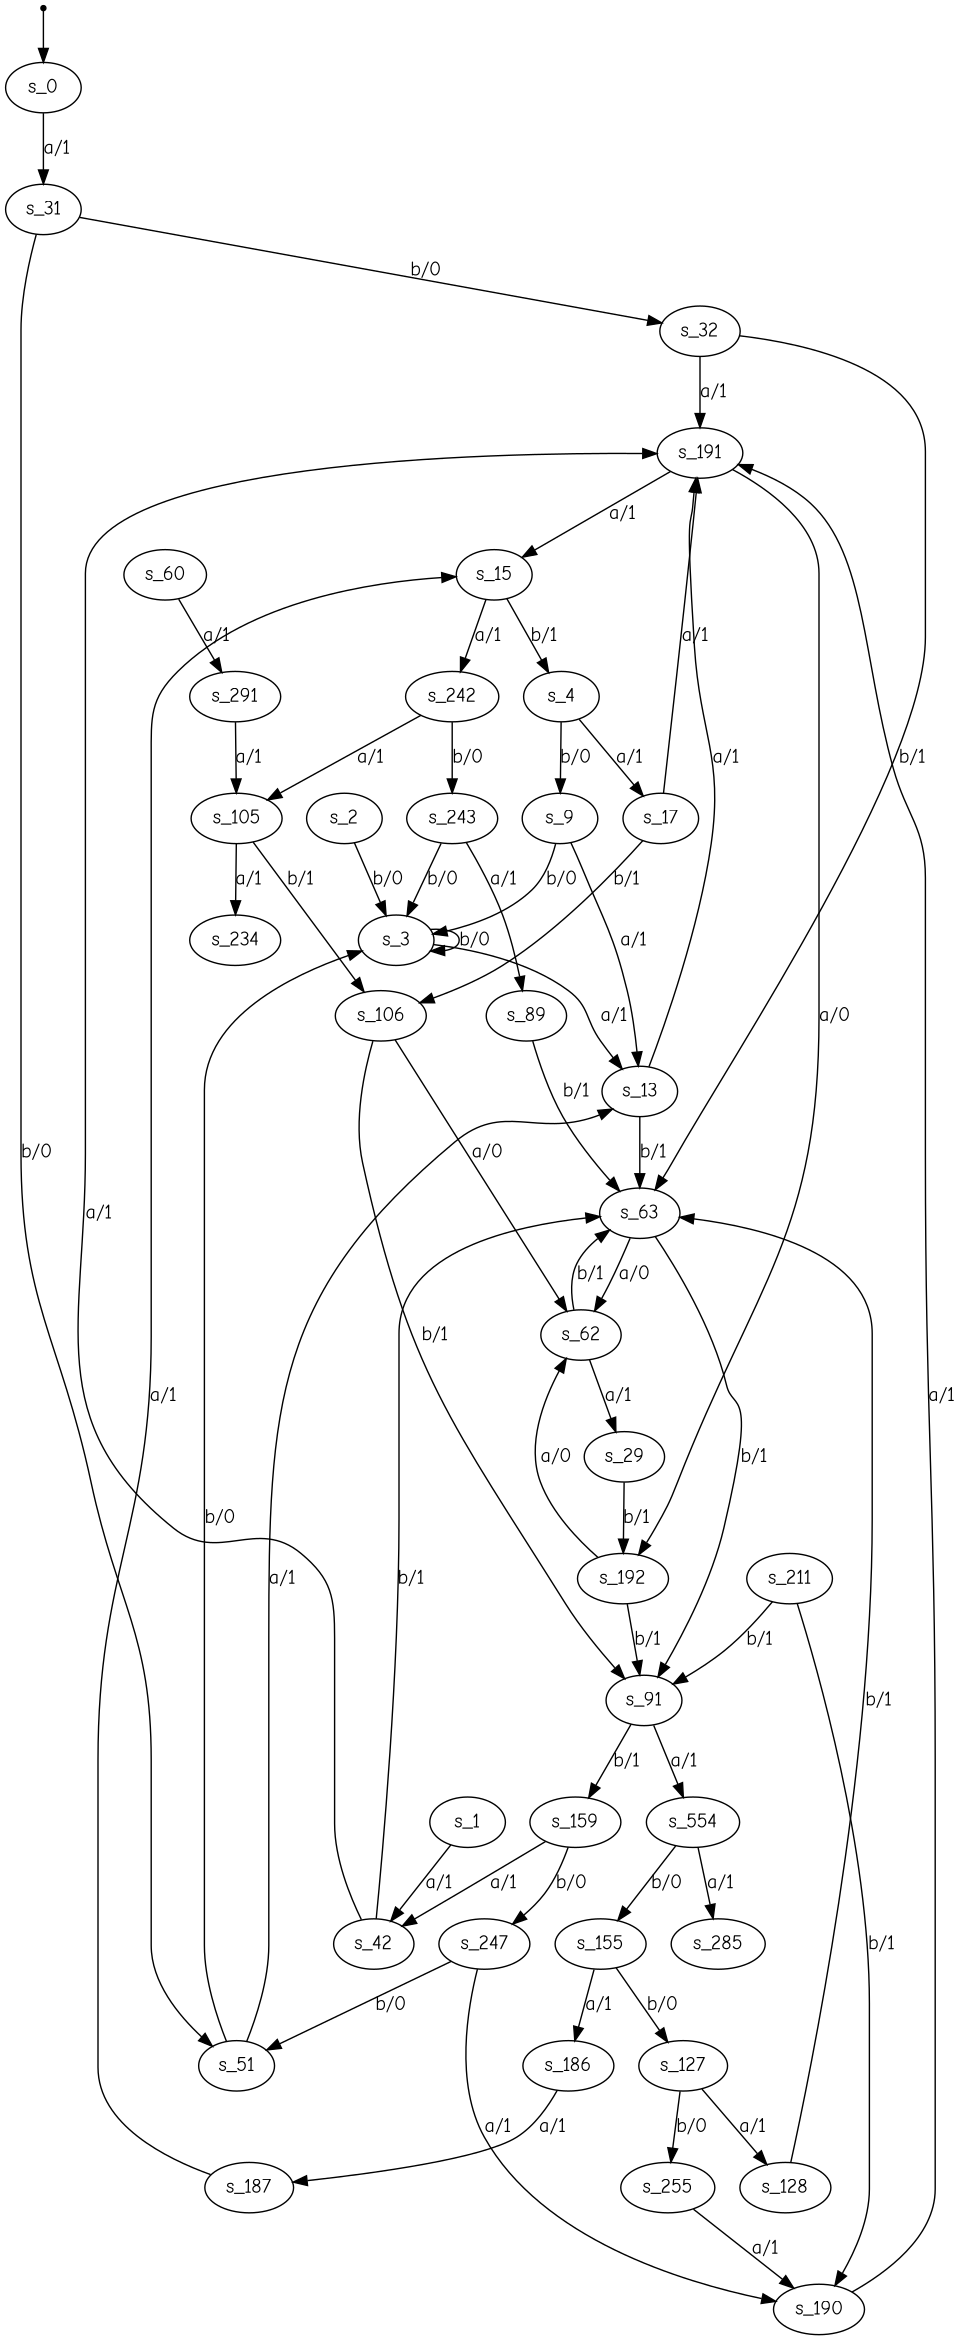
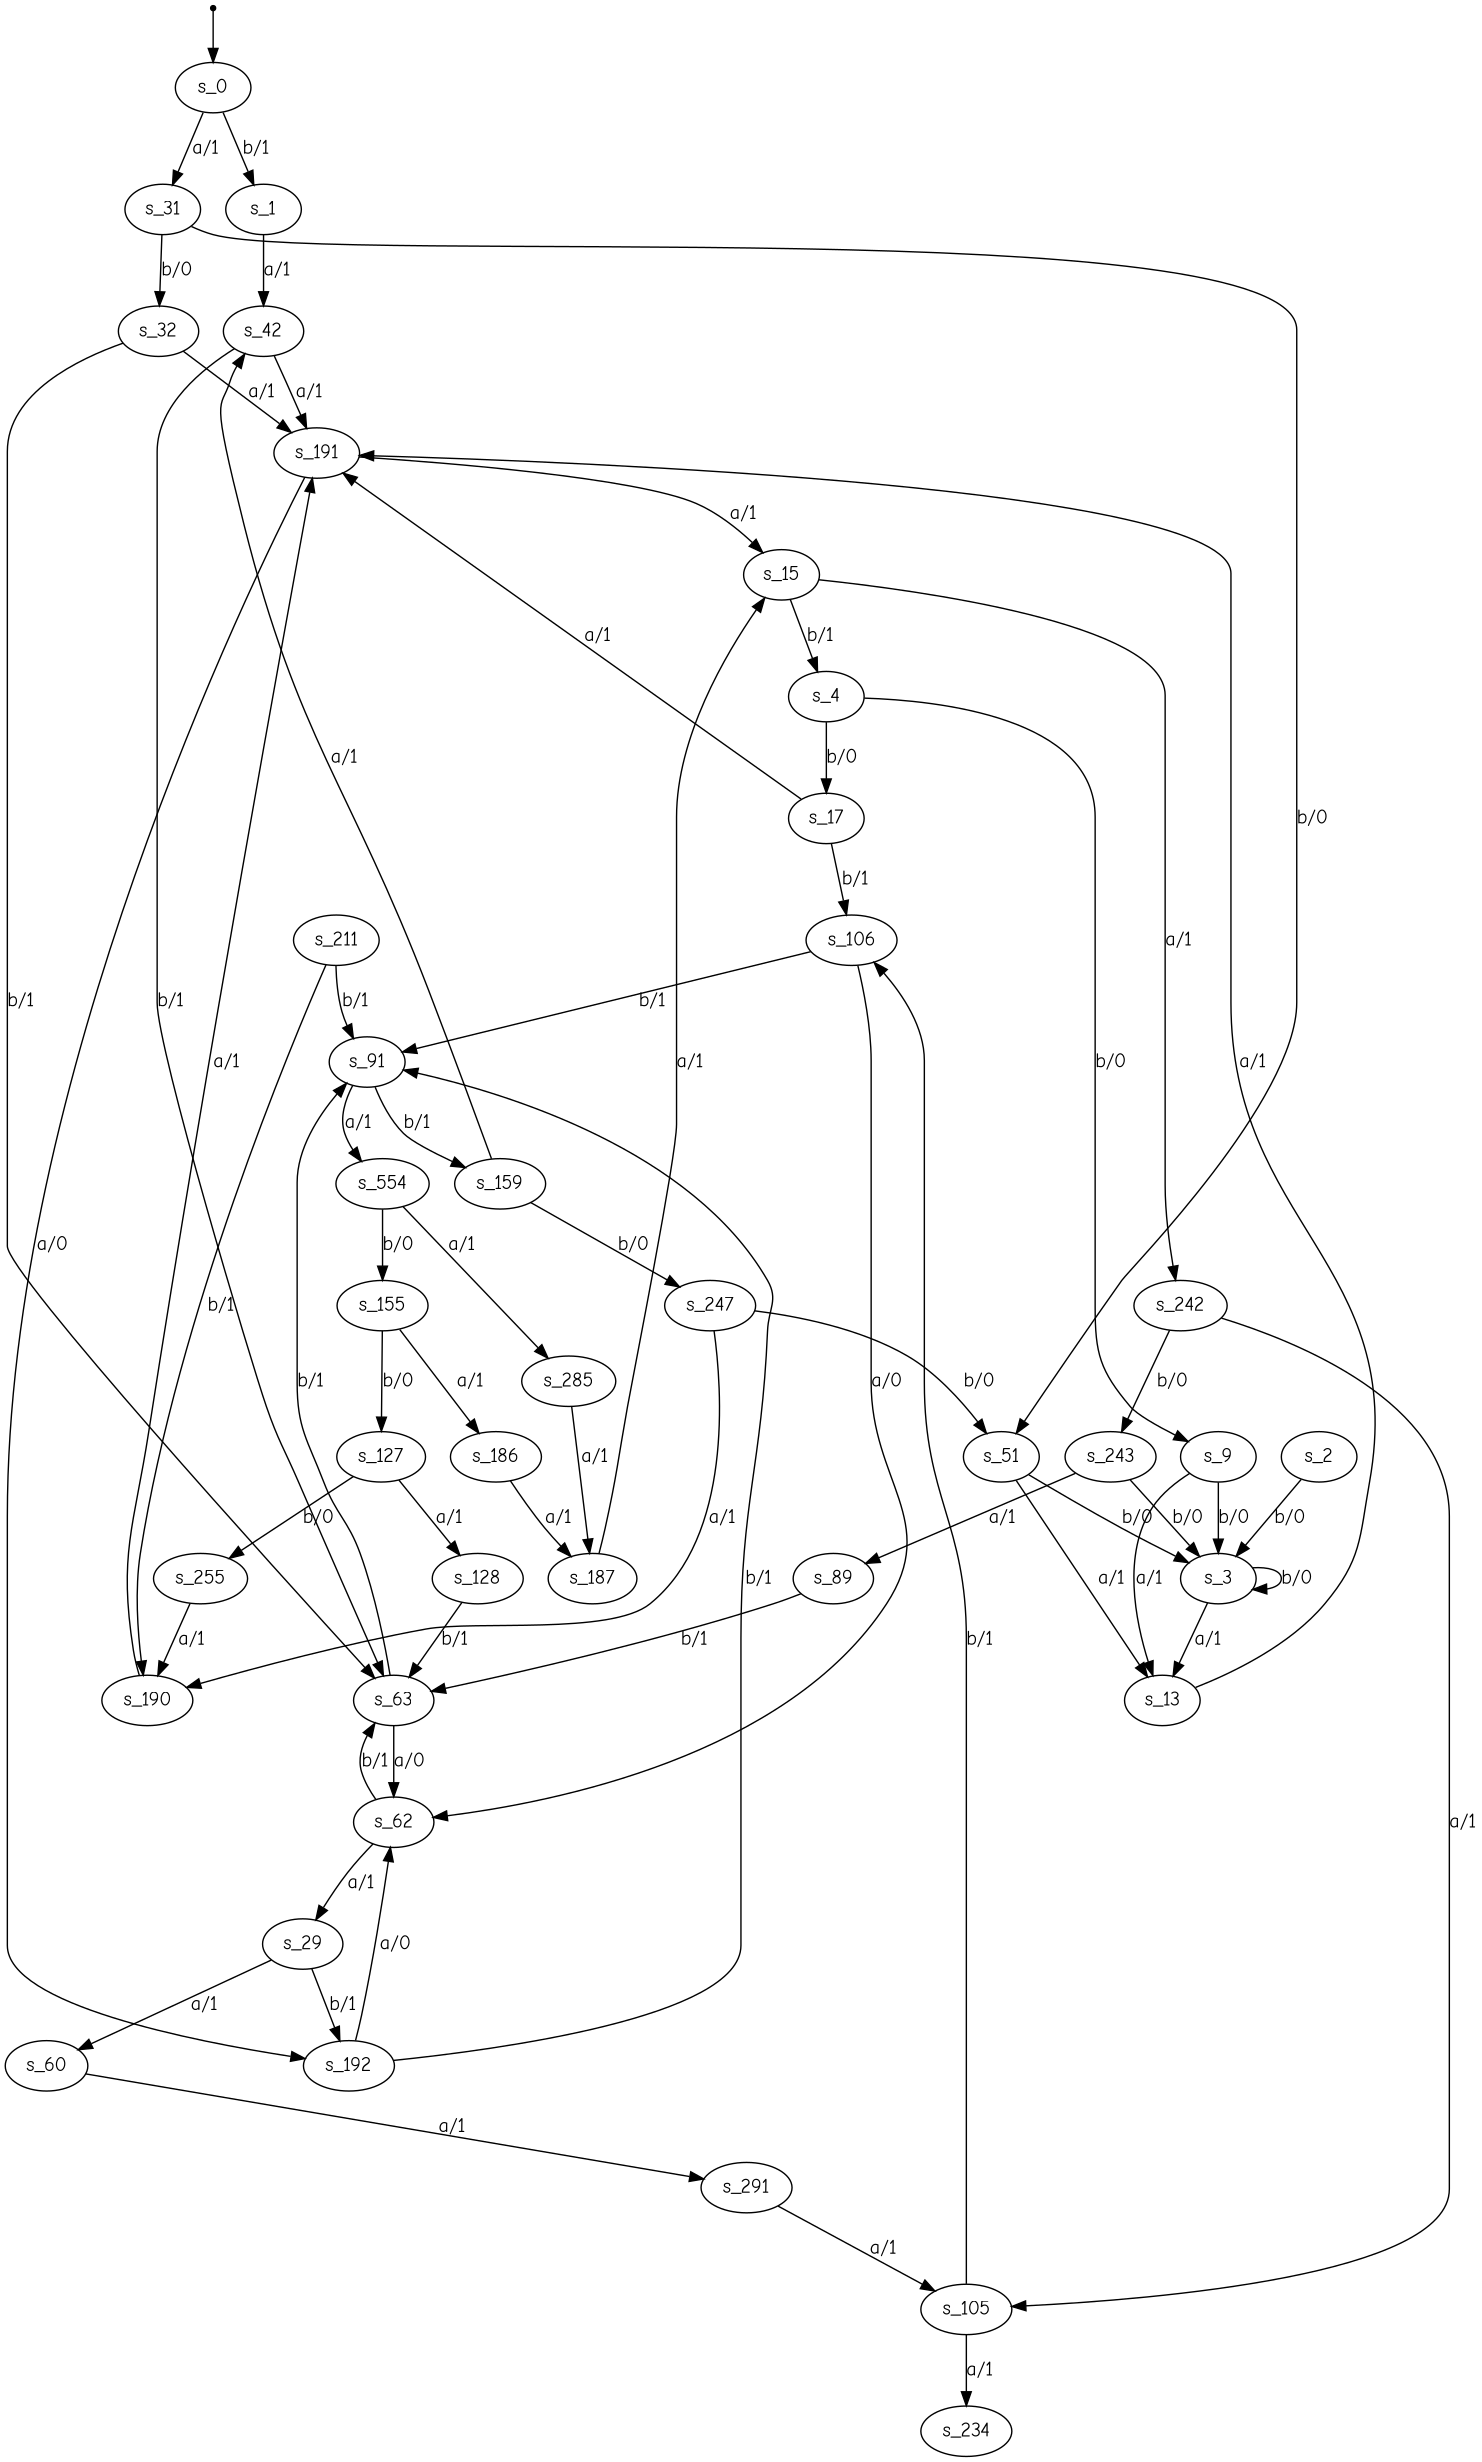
edge "s_0" -> "s_1": added, label "b/1"
edge "s_4" -> "s_17": label "a/1" -> "b/0"
edge "s_13" -> "s_63": removed, label "b/1"
edge "s_285" -> "s_187": added, label "a/1"
edge "s_29" -> "s_60": added, label "a/1"
